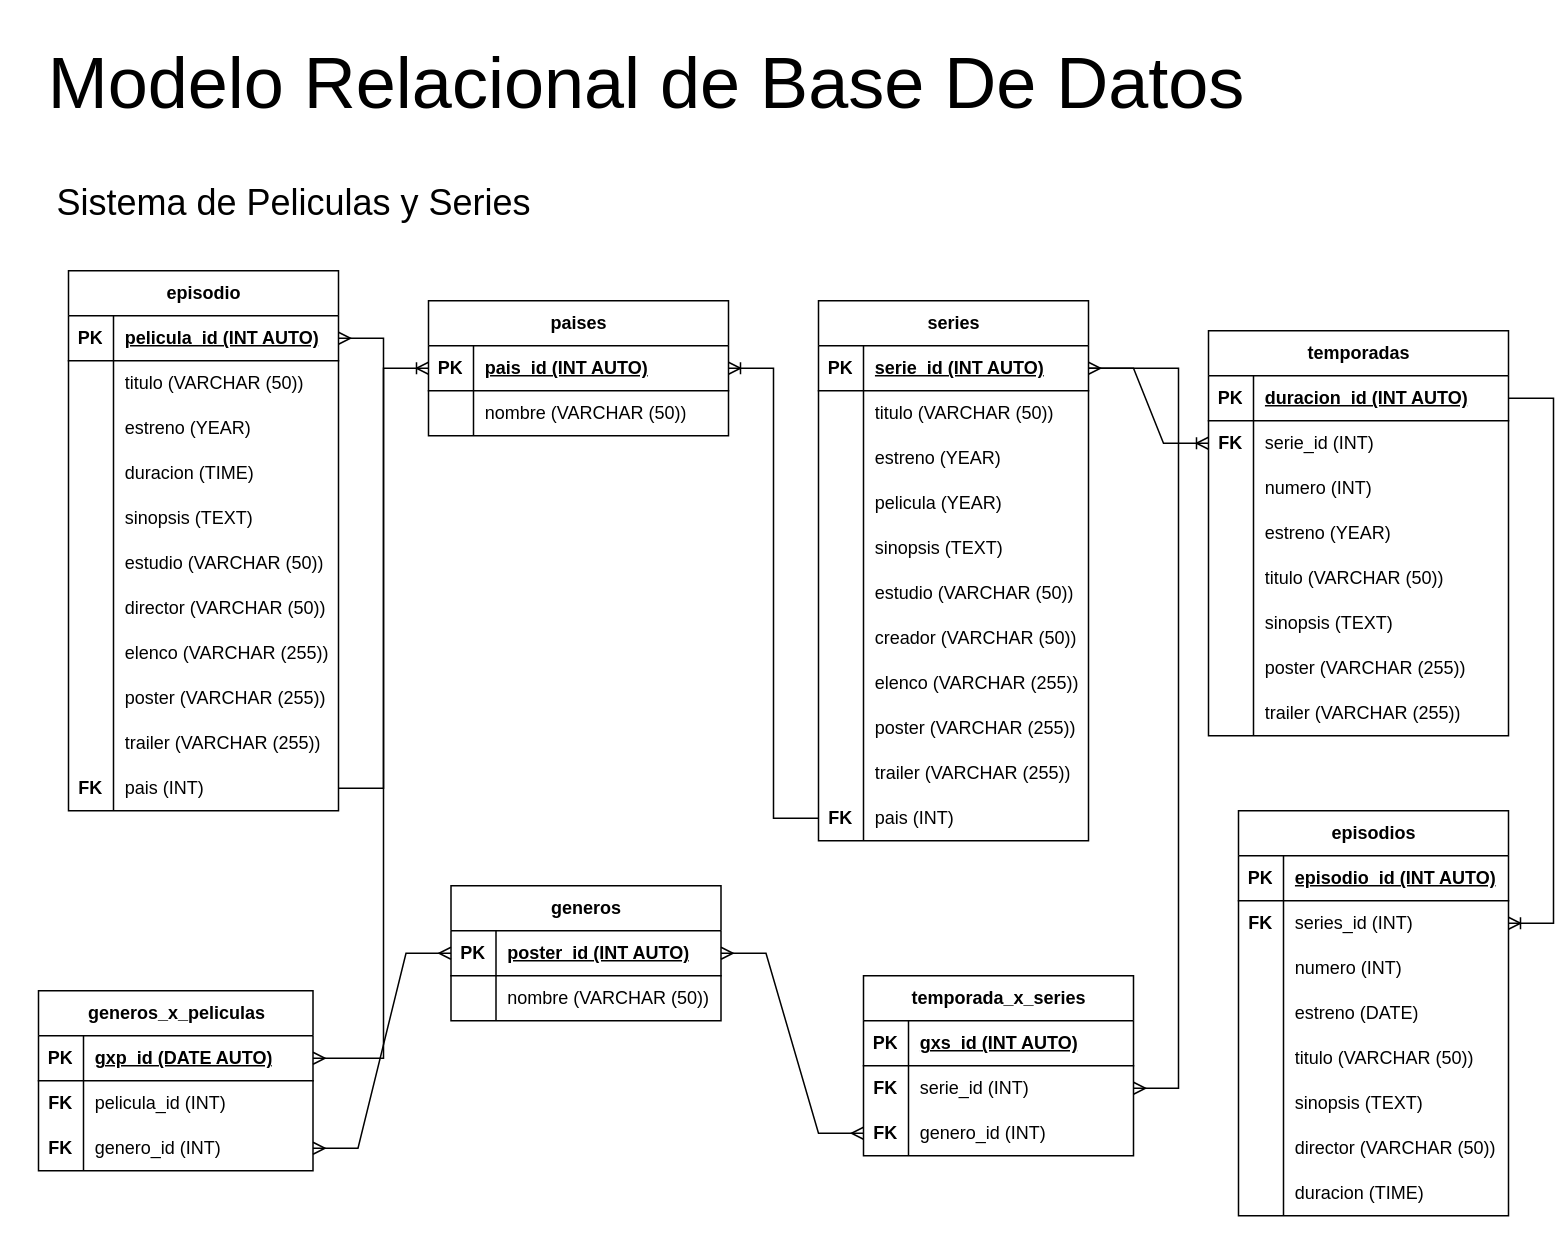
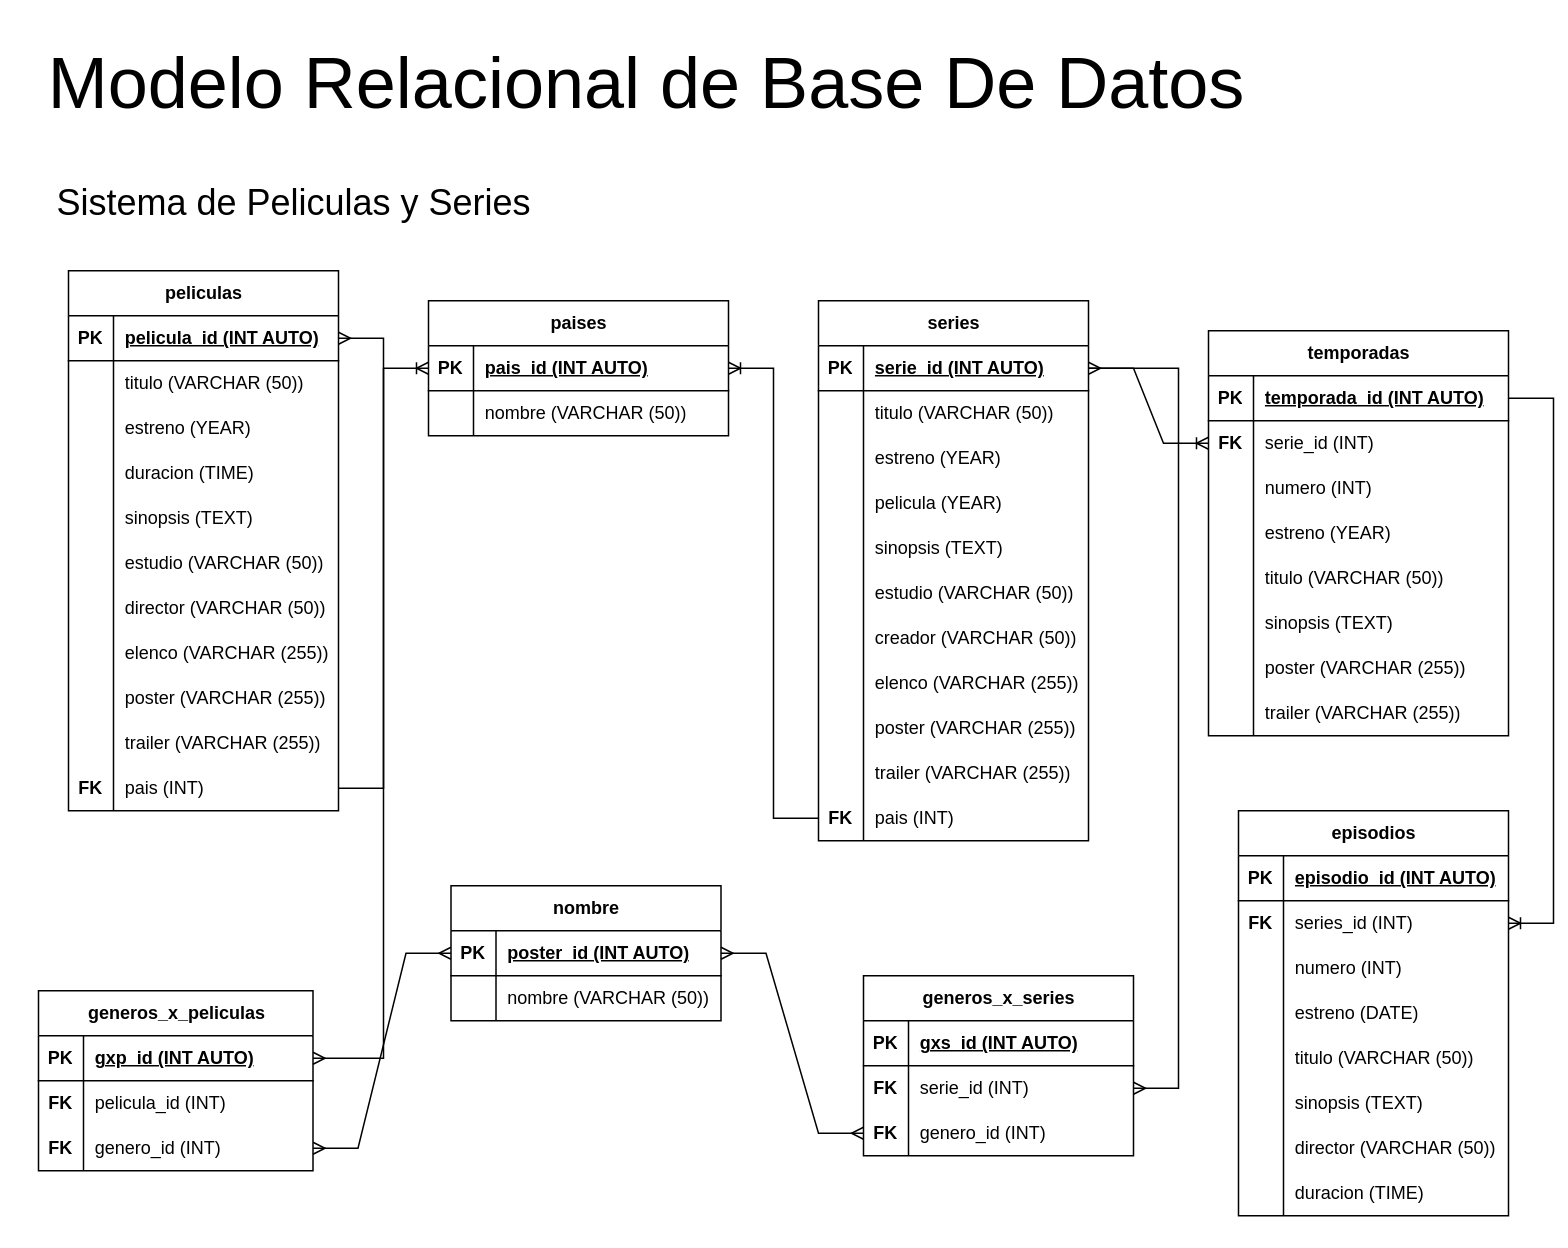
node "episodio": label "episodio" -> "peliculas"
node "duracion_id (INT AUTO)": label "duracion_id (INT AUTO)" -> "temporada_id (INT AUTO)"
node "generos": label "generos" -> "nombre"
node "temporada_x_series": label "temporada_x_series" -> "generos_x_series"
node "gxp_id (DATE AUTO)": label "gxp_id (DATE AUTO)" -> "gxp_id (INT AUTO)"
